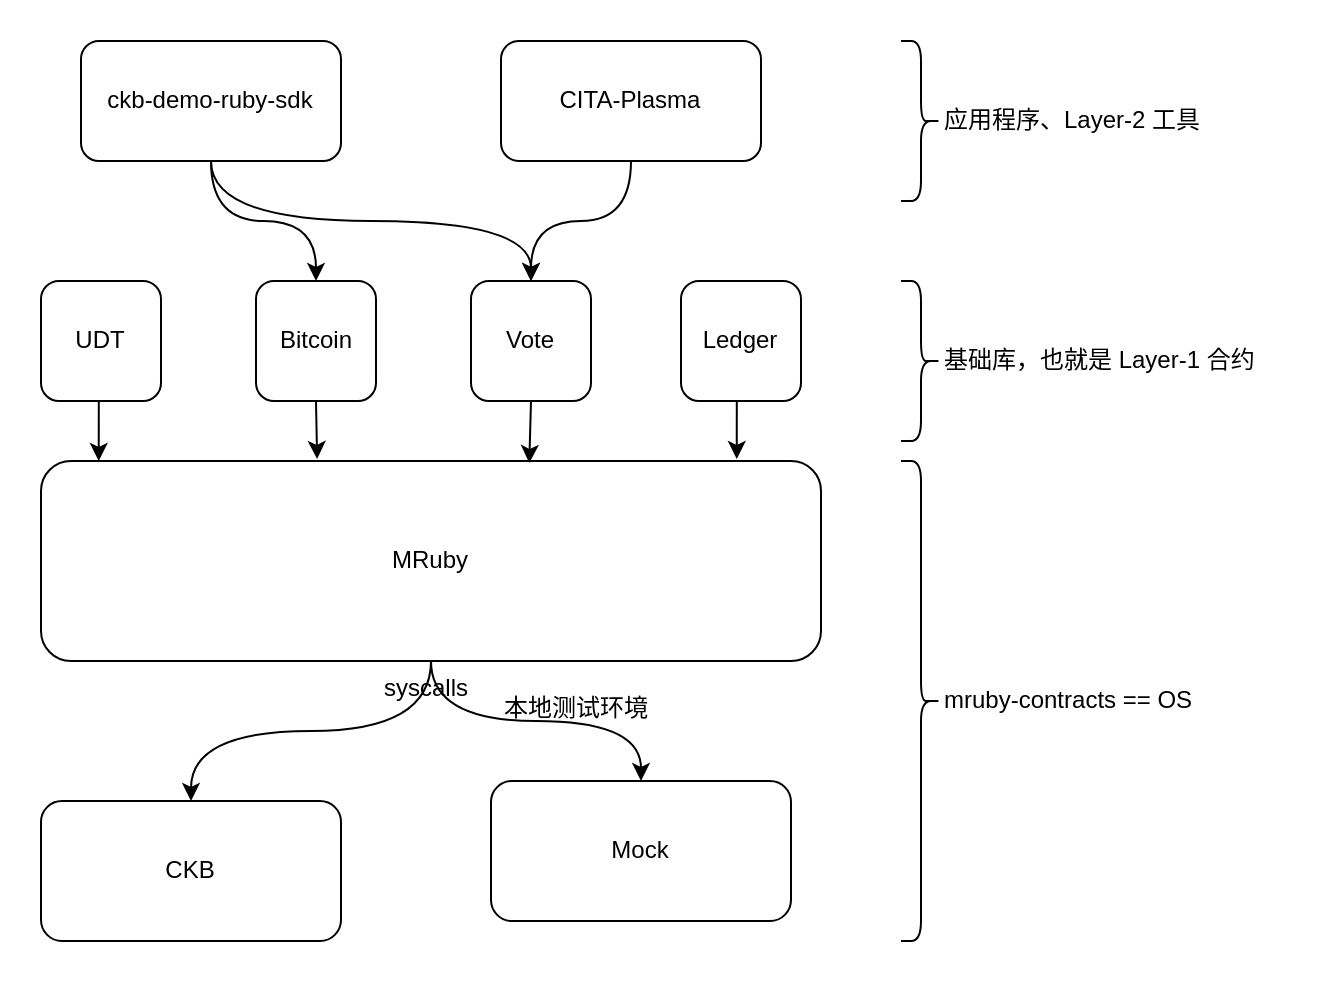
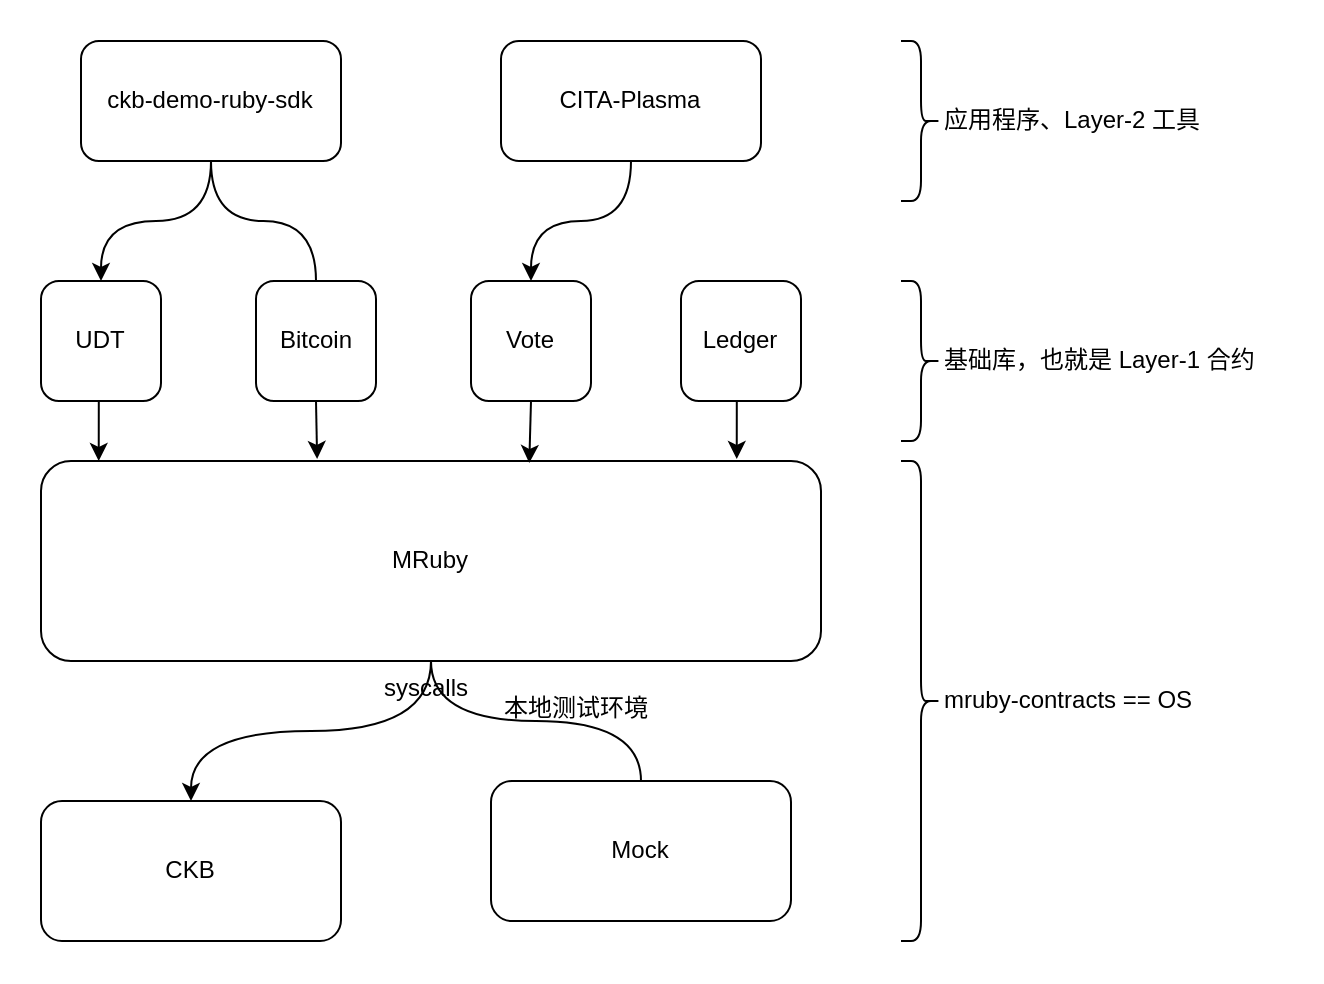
edge "ckb-demo-ruby-sdk" -> "Vote": now "ckb-demo-ruby-sdk" -> "UDT"
edge "ckb-demo-ruby-sdk" -> "Bitcoin": arrowhead classic -> none
edge "MRuby" -> "Mock": arrowhead classic -> none
